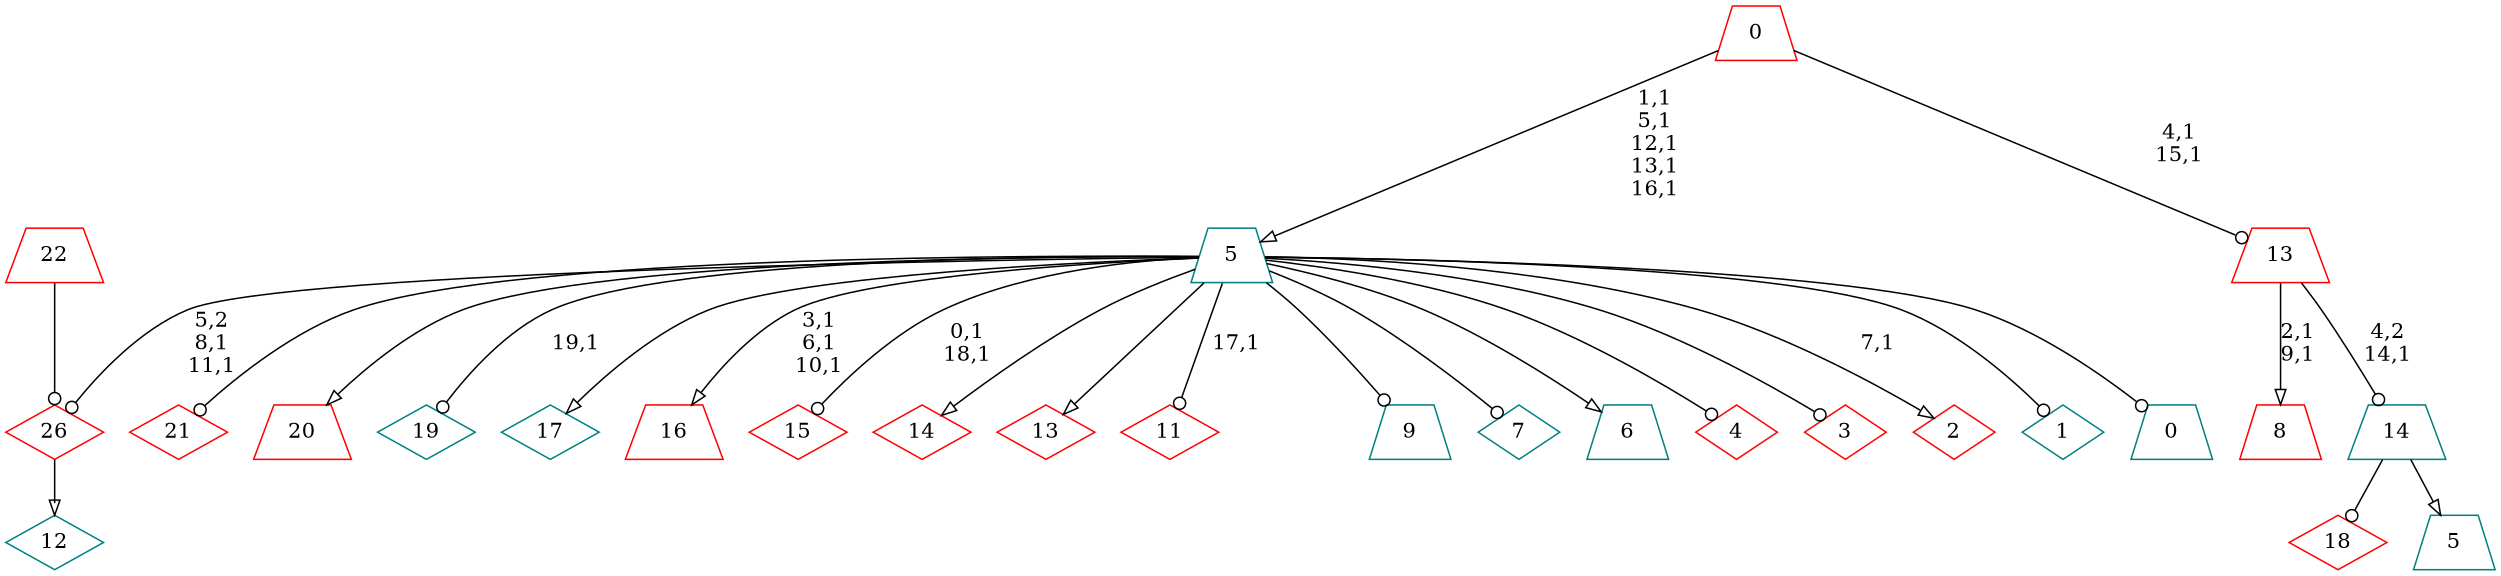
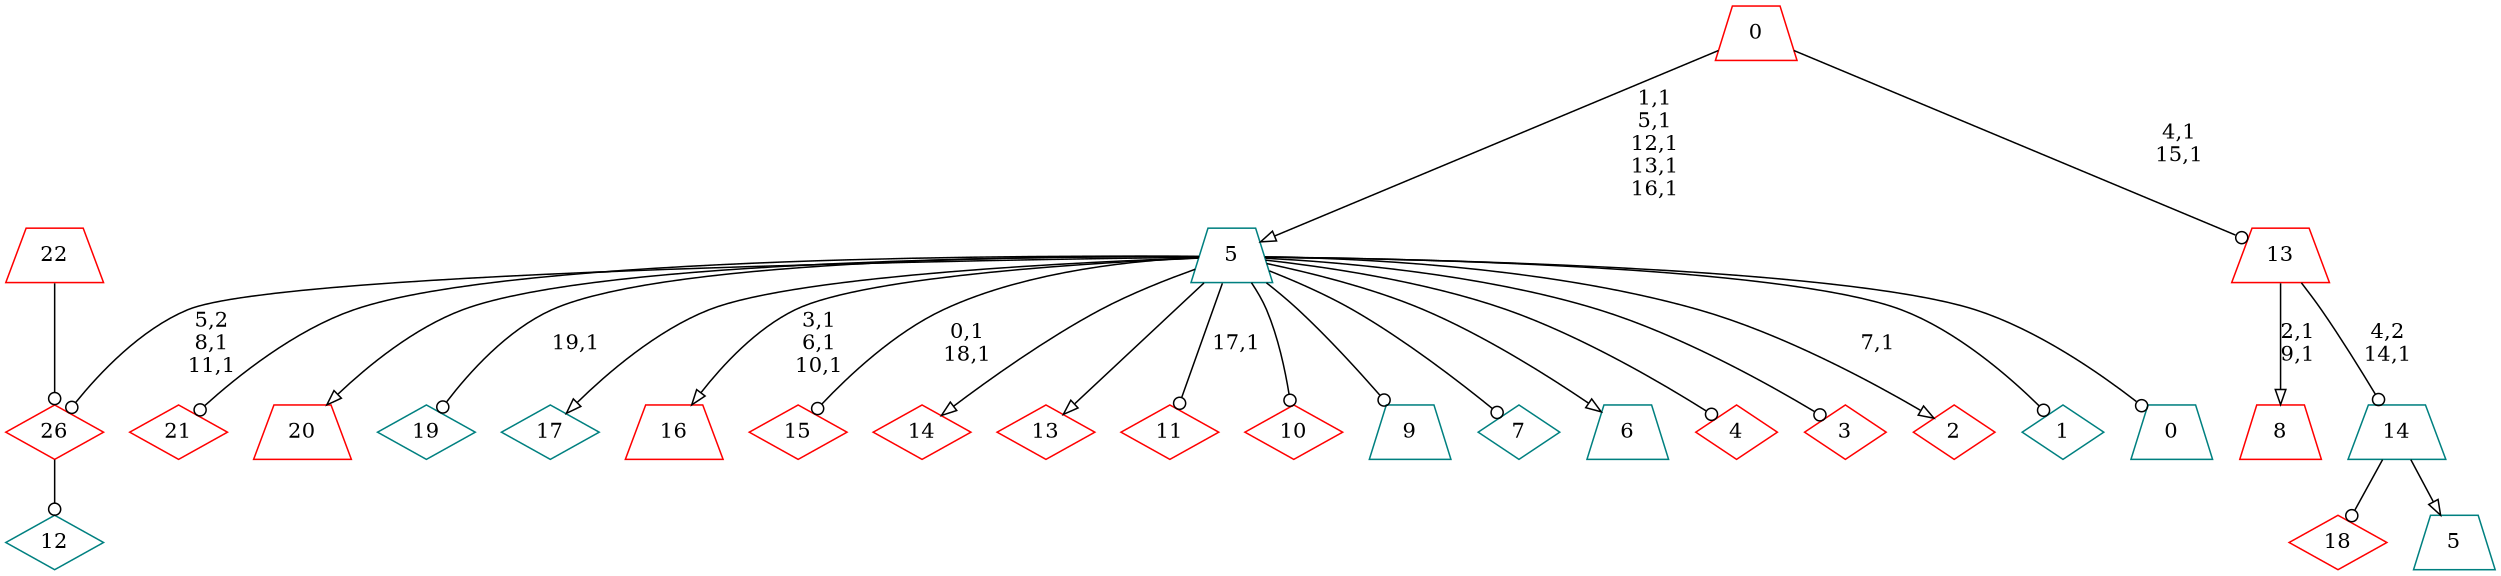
node "10": added
edge "26" -> "12": arrowhead onormal -> odot
